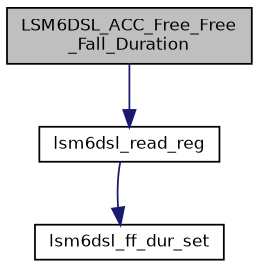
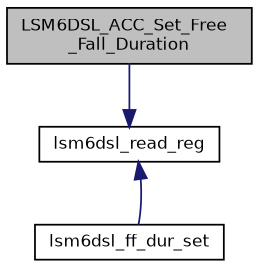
node "LSM6DSL_ACC_Free_Free _Fall_Duration": label "LSM6DSL_ACC_Free_Free _Fall_Duration" -> "LSM6DSL_ACC_Set_Free _Fall_Duration"
edge "lsm6dsl_read_reg" -> "lsm6dsl_ff_dur_set": reversed
